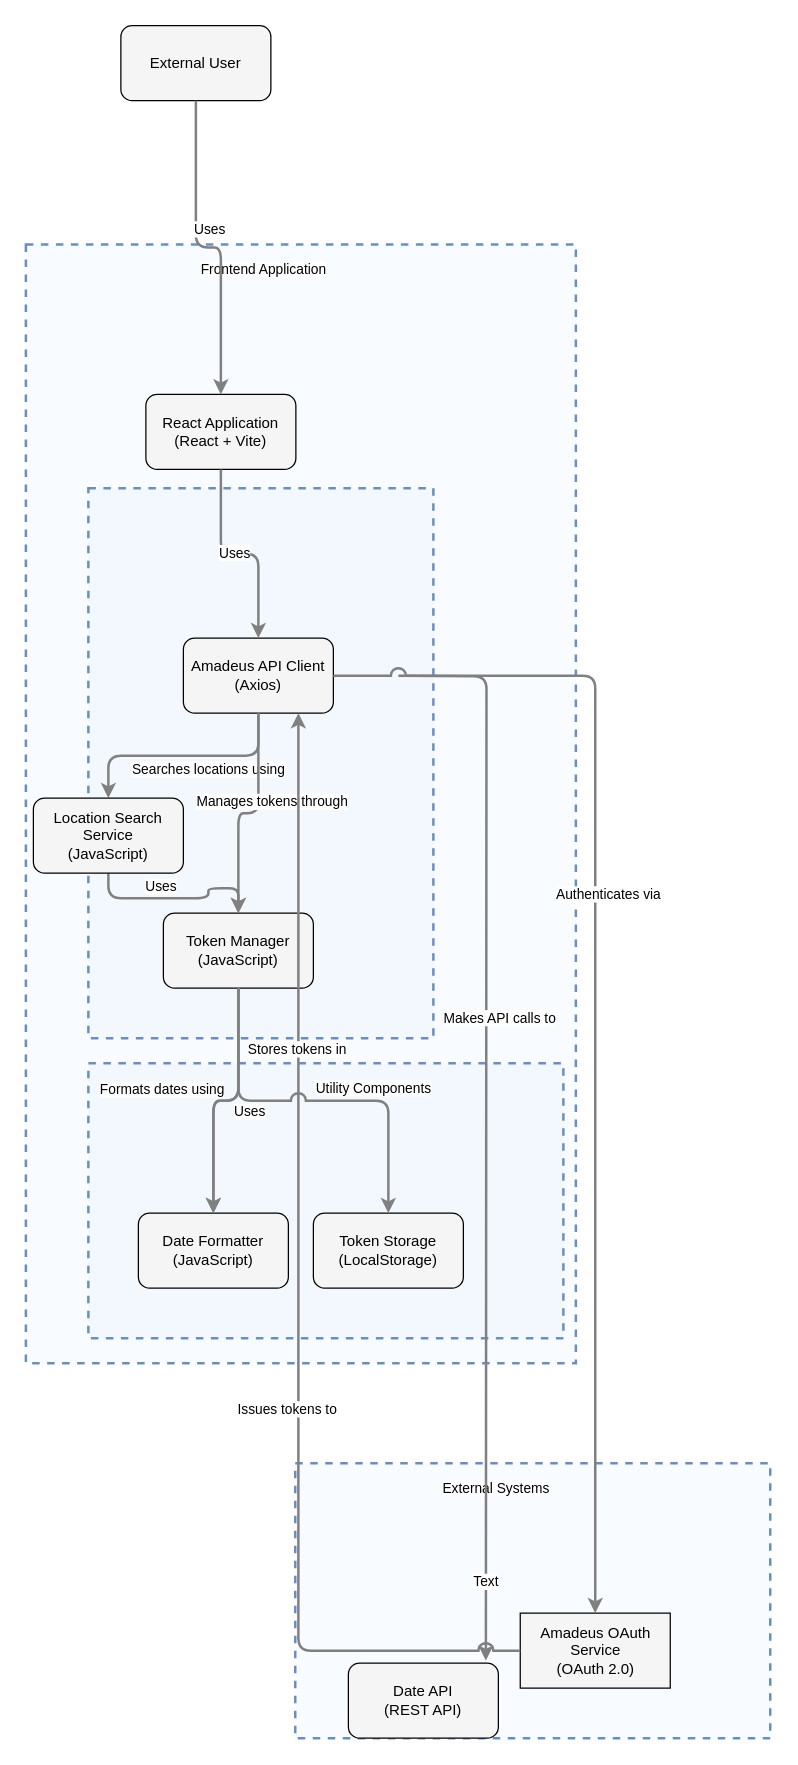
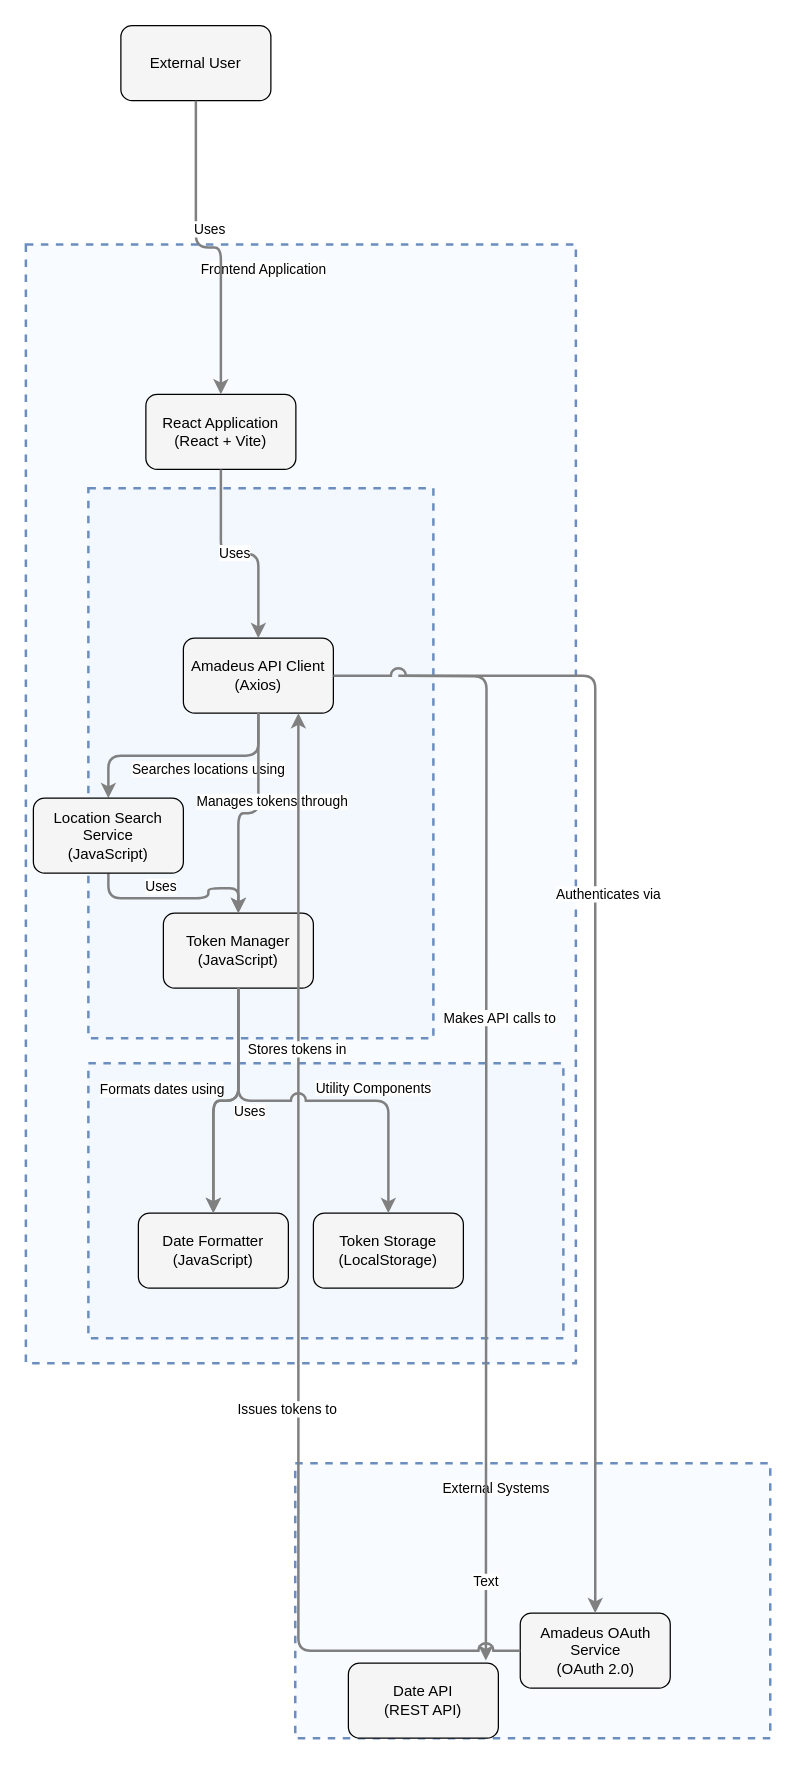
node "Amadeus OAuth Service (OAuth 2.0)": shape rectangle -> rounded rectangle
